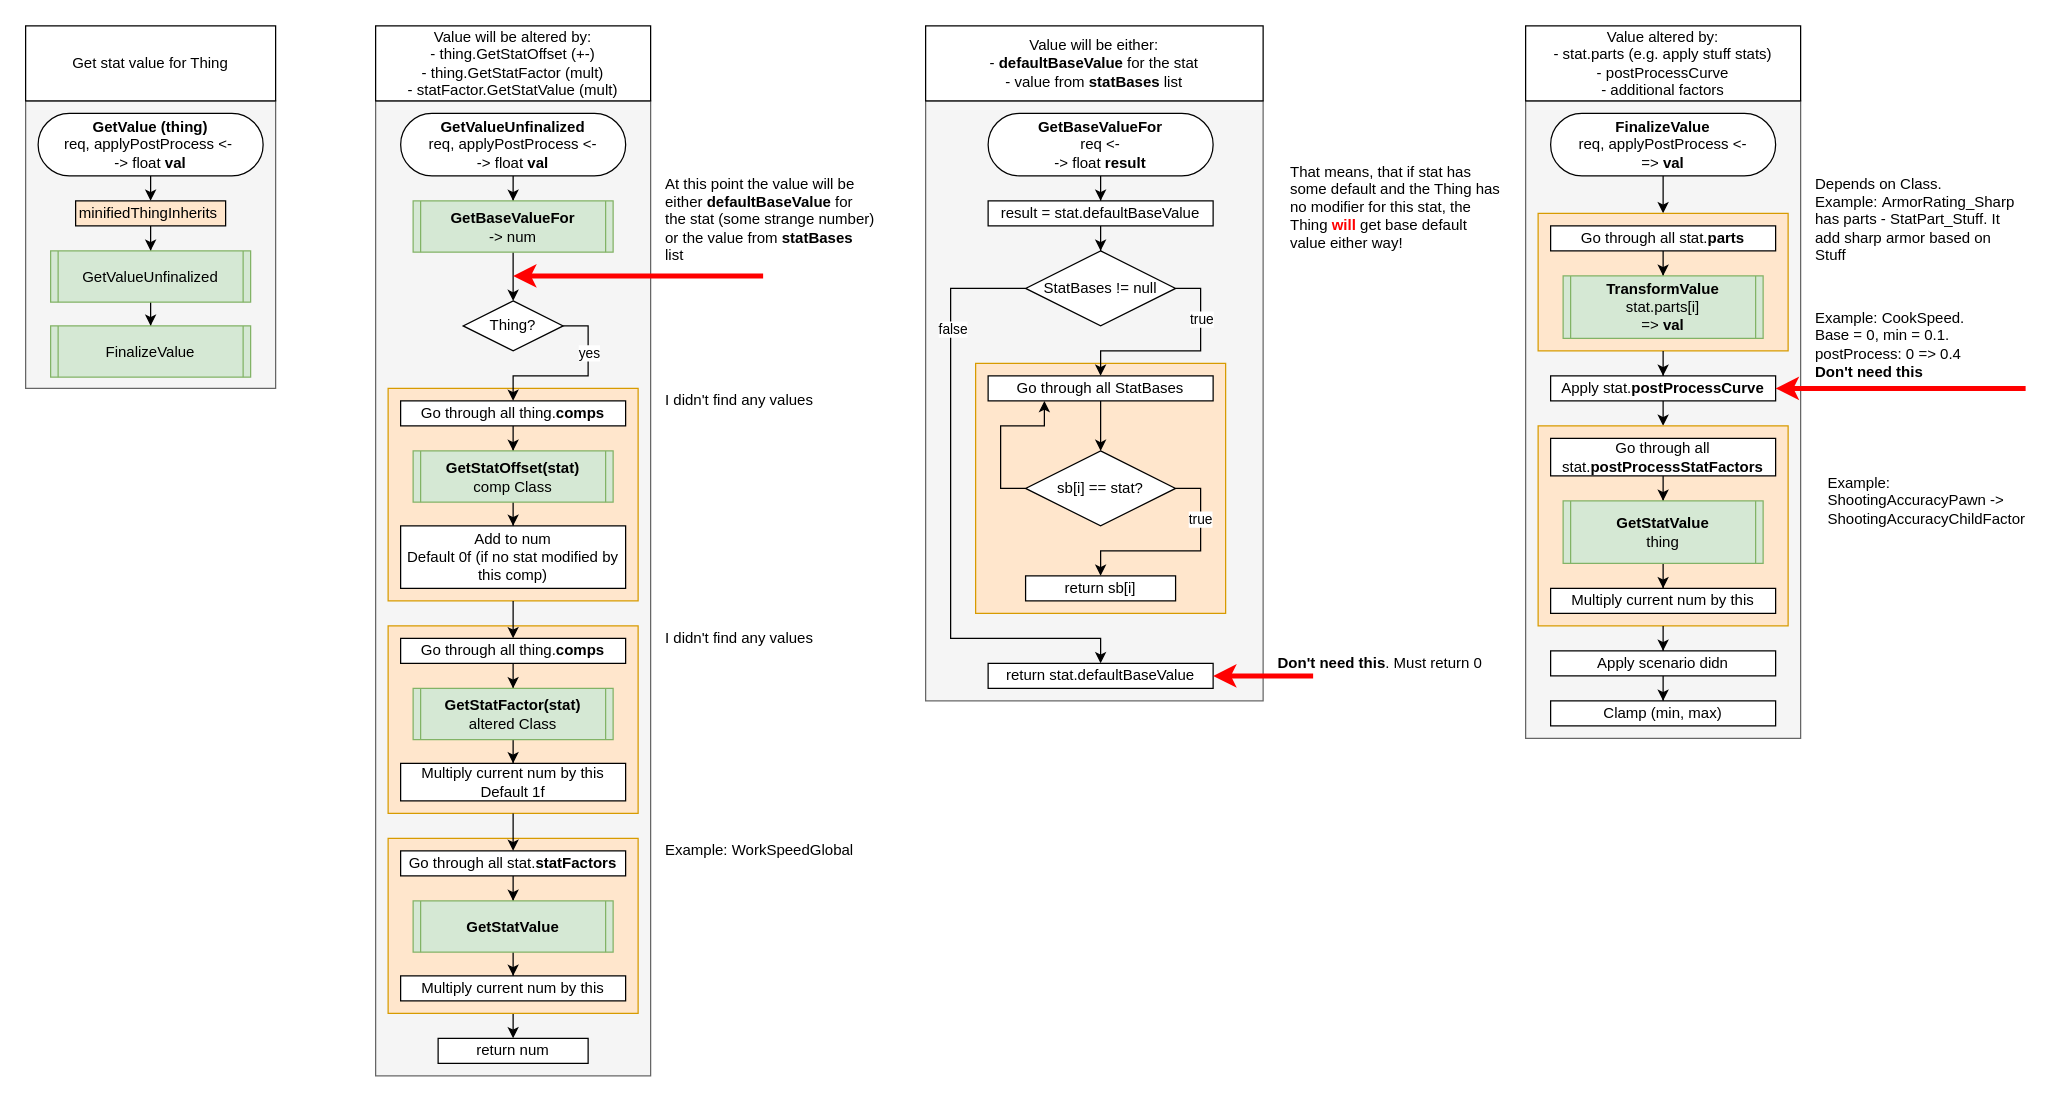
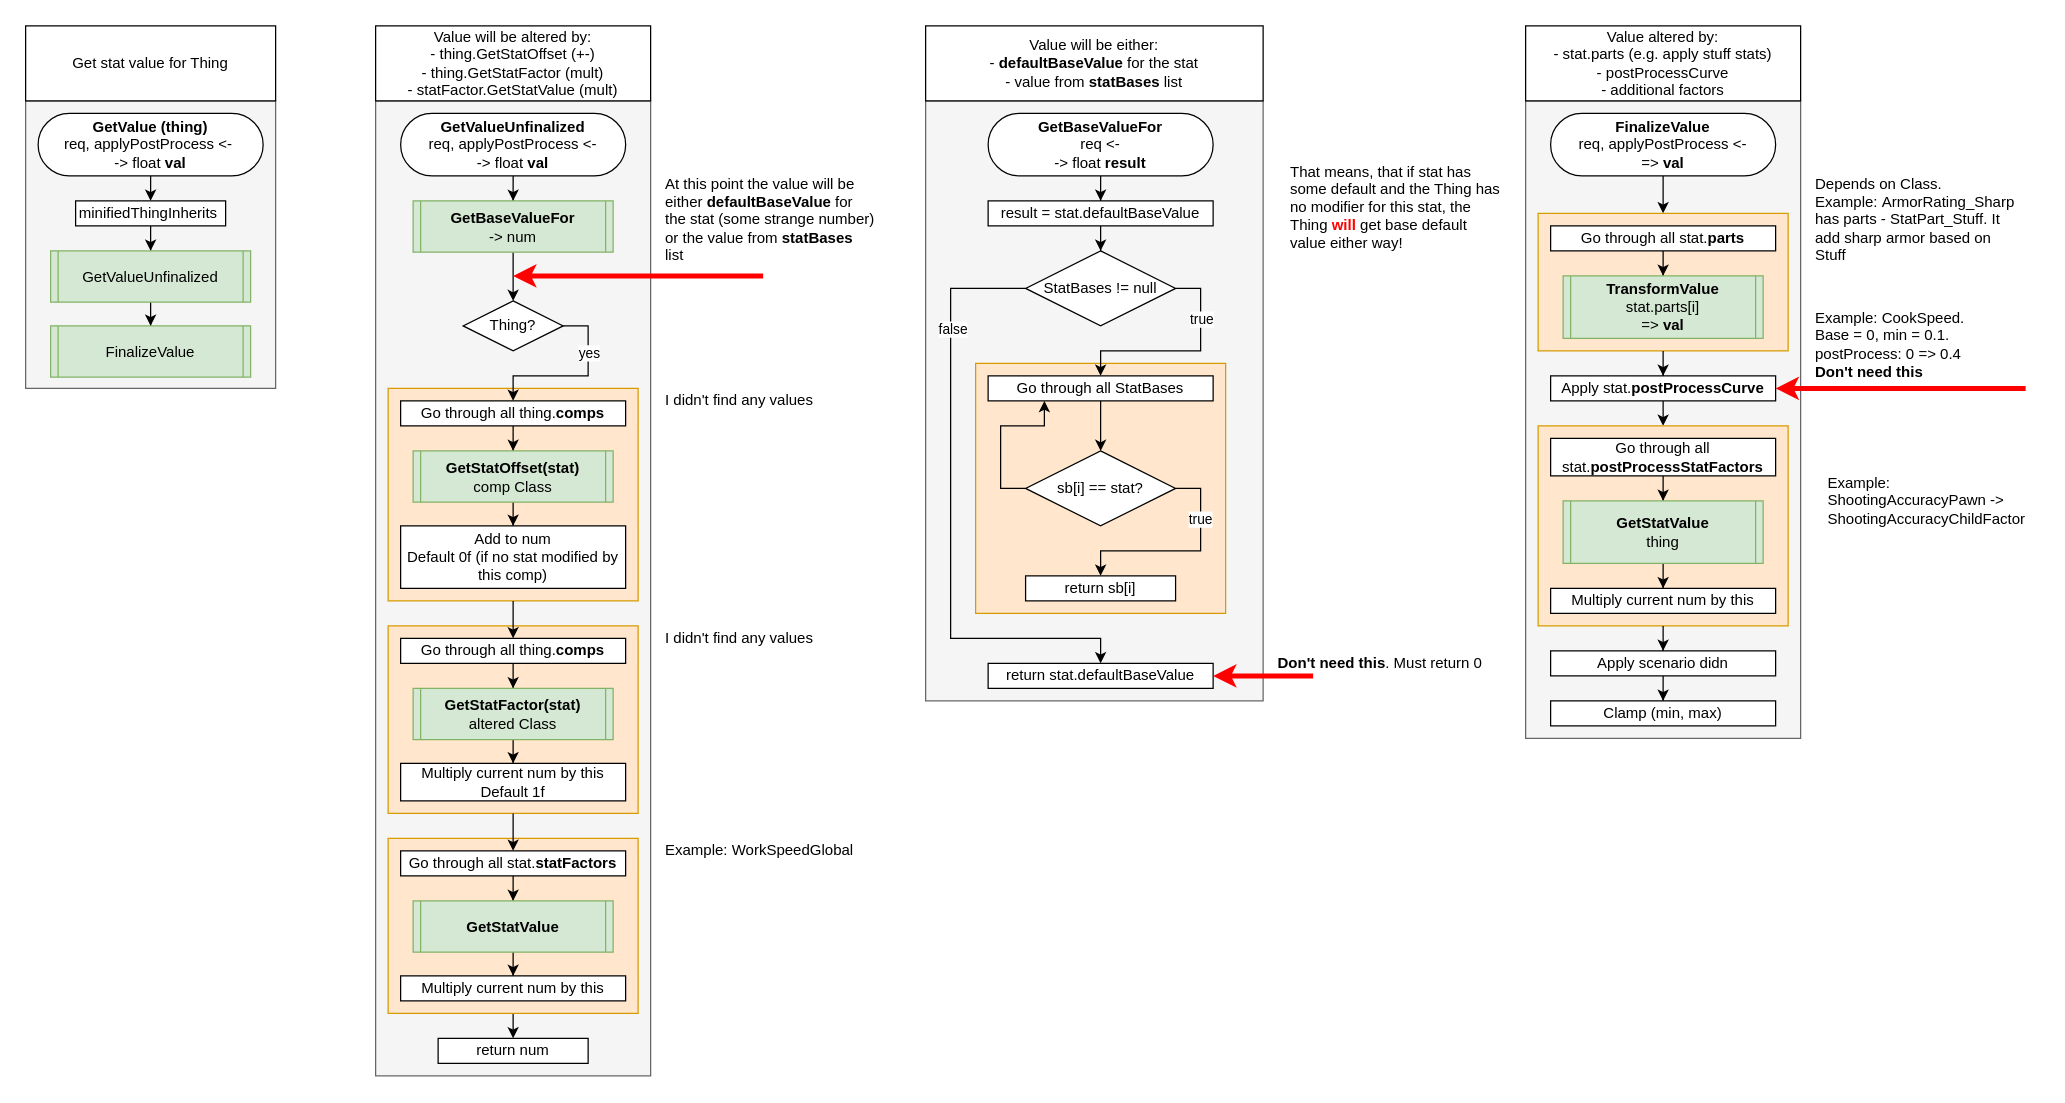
node "minifiedThingInherits": fillcolor #ffe6cc -> #ffffff
